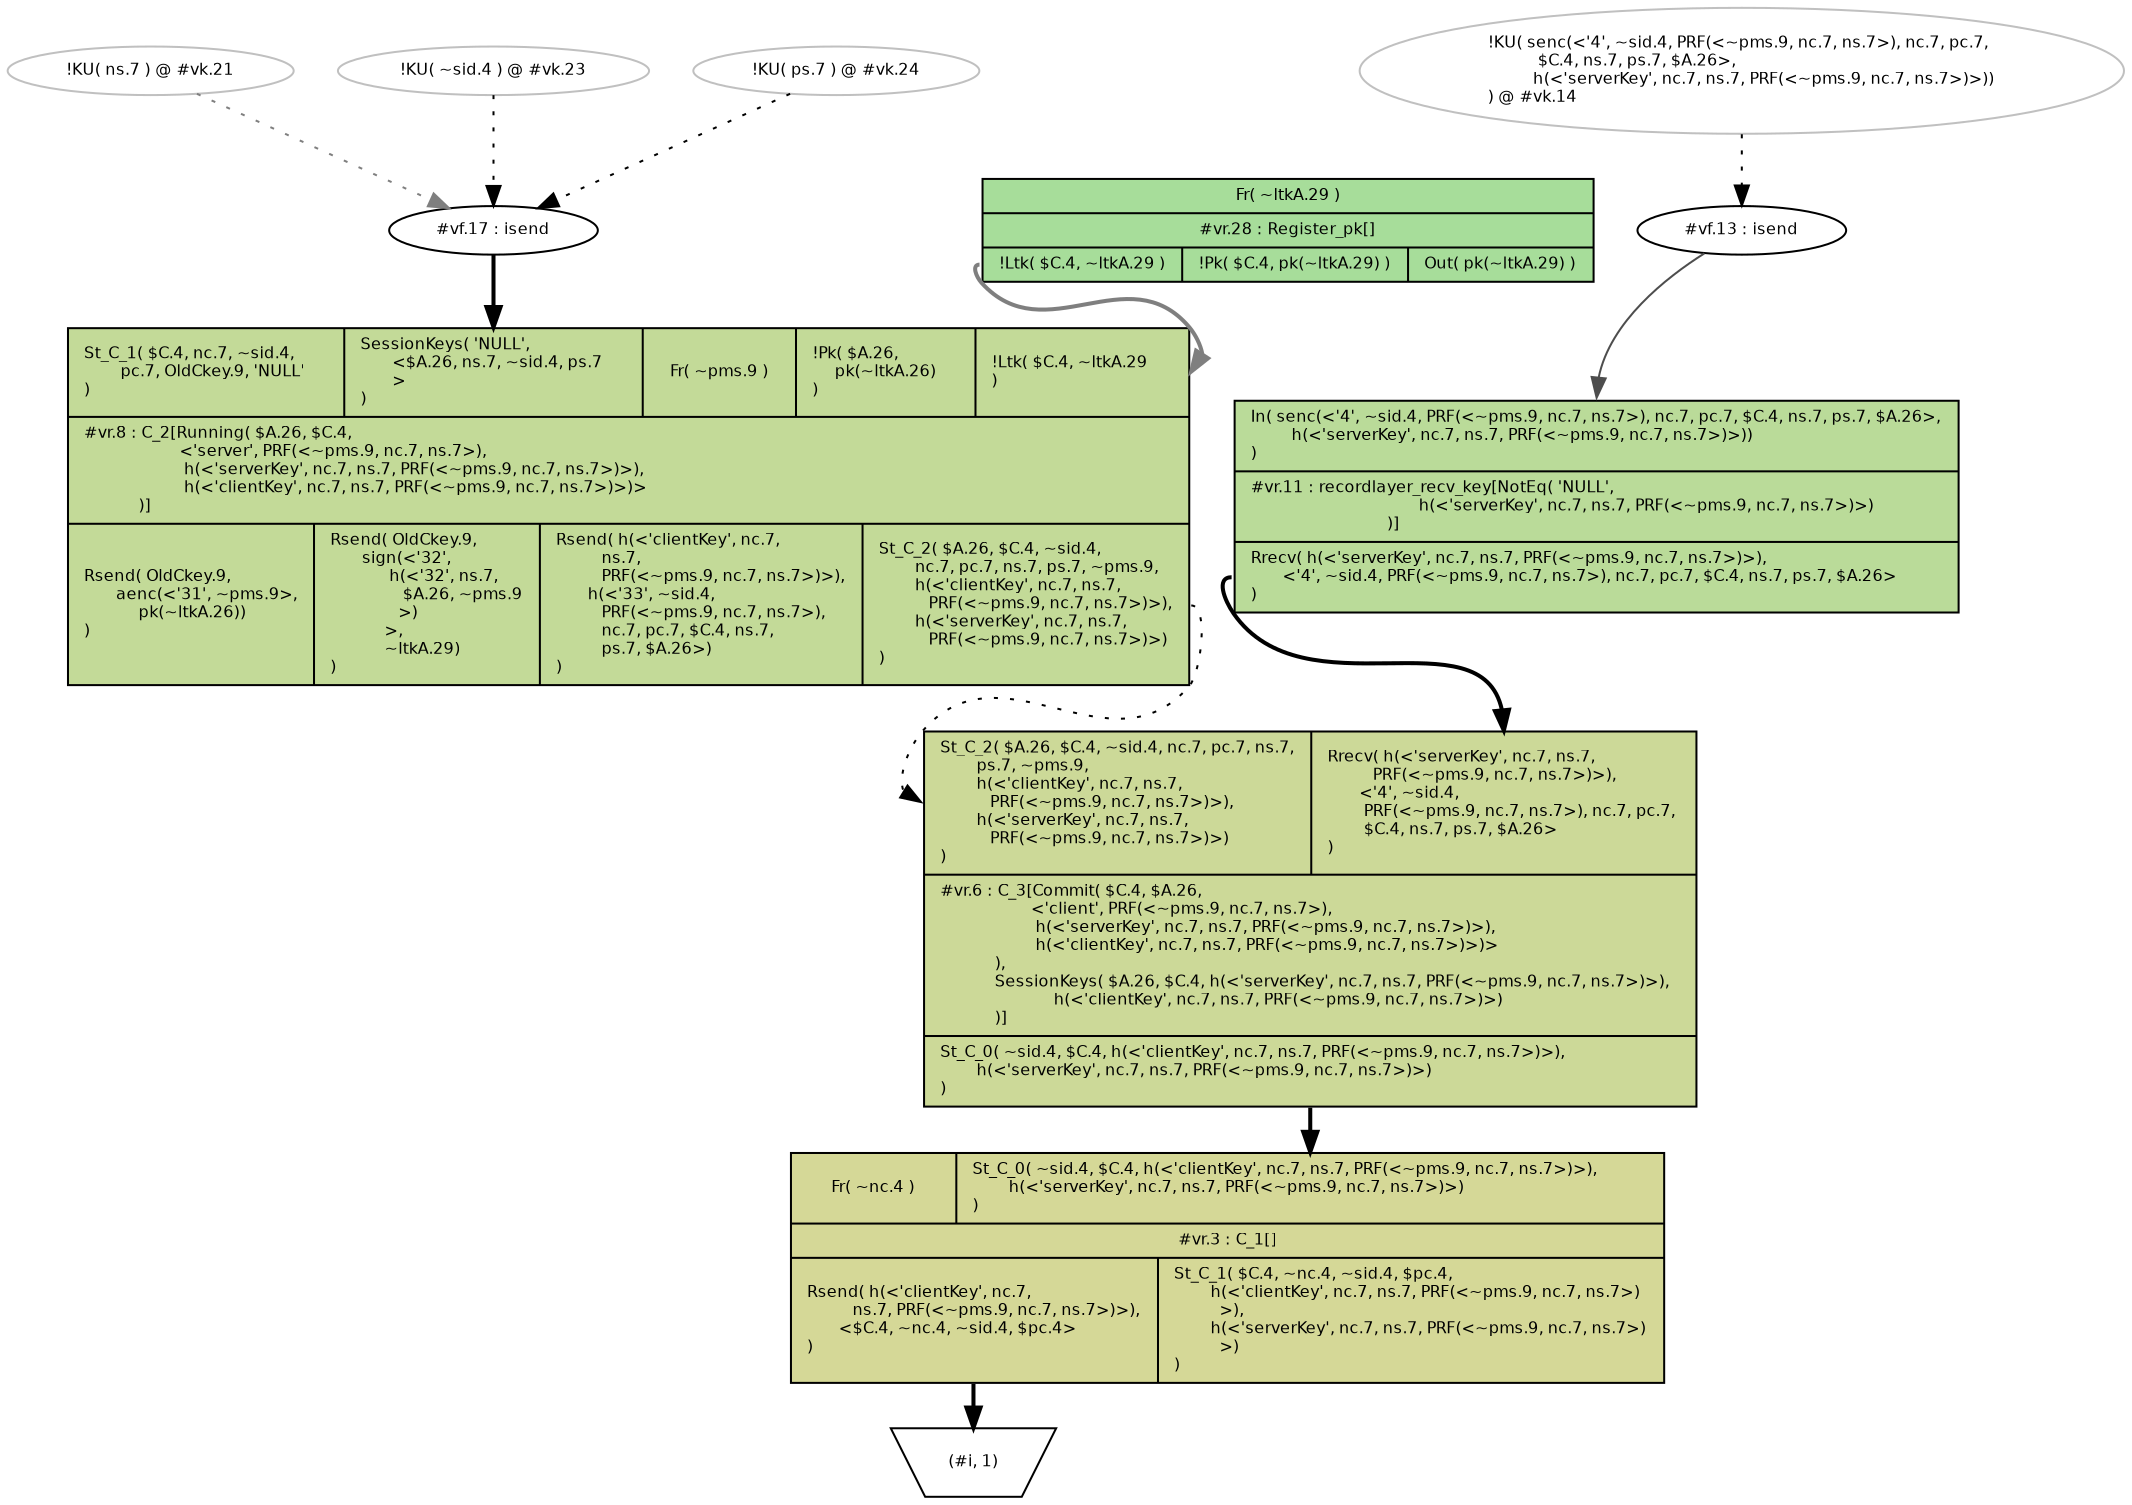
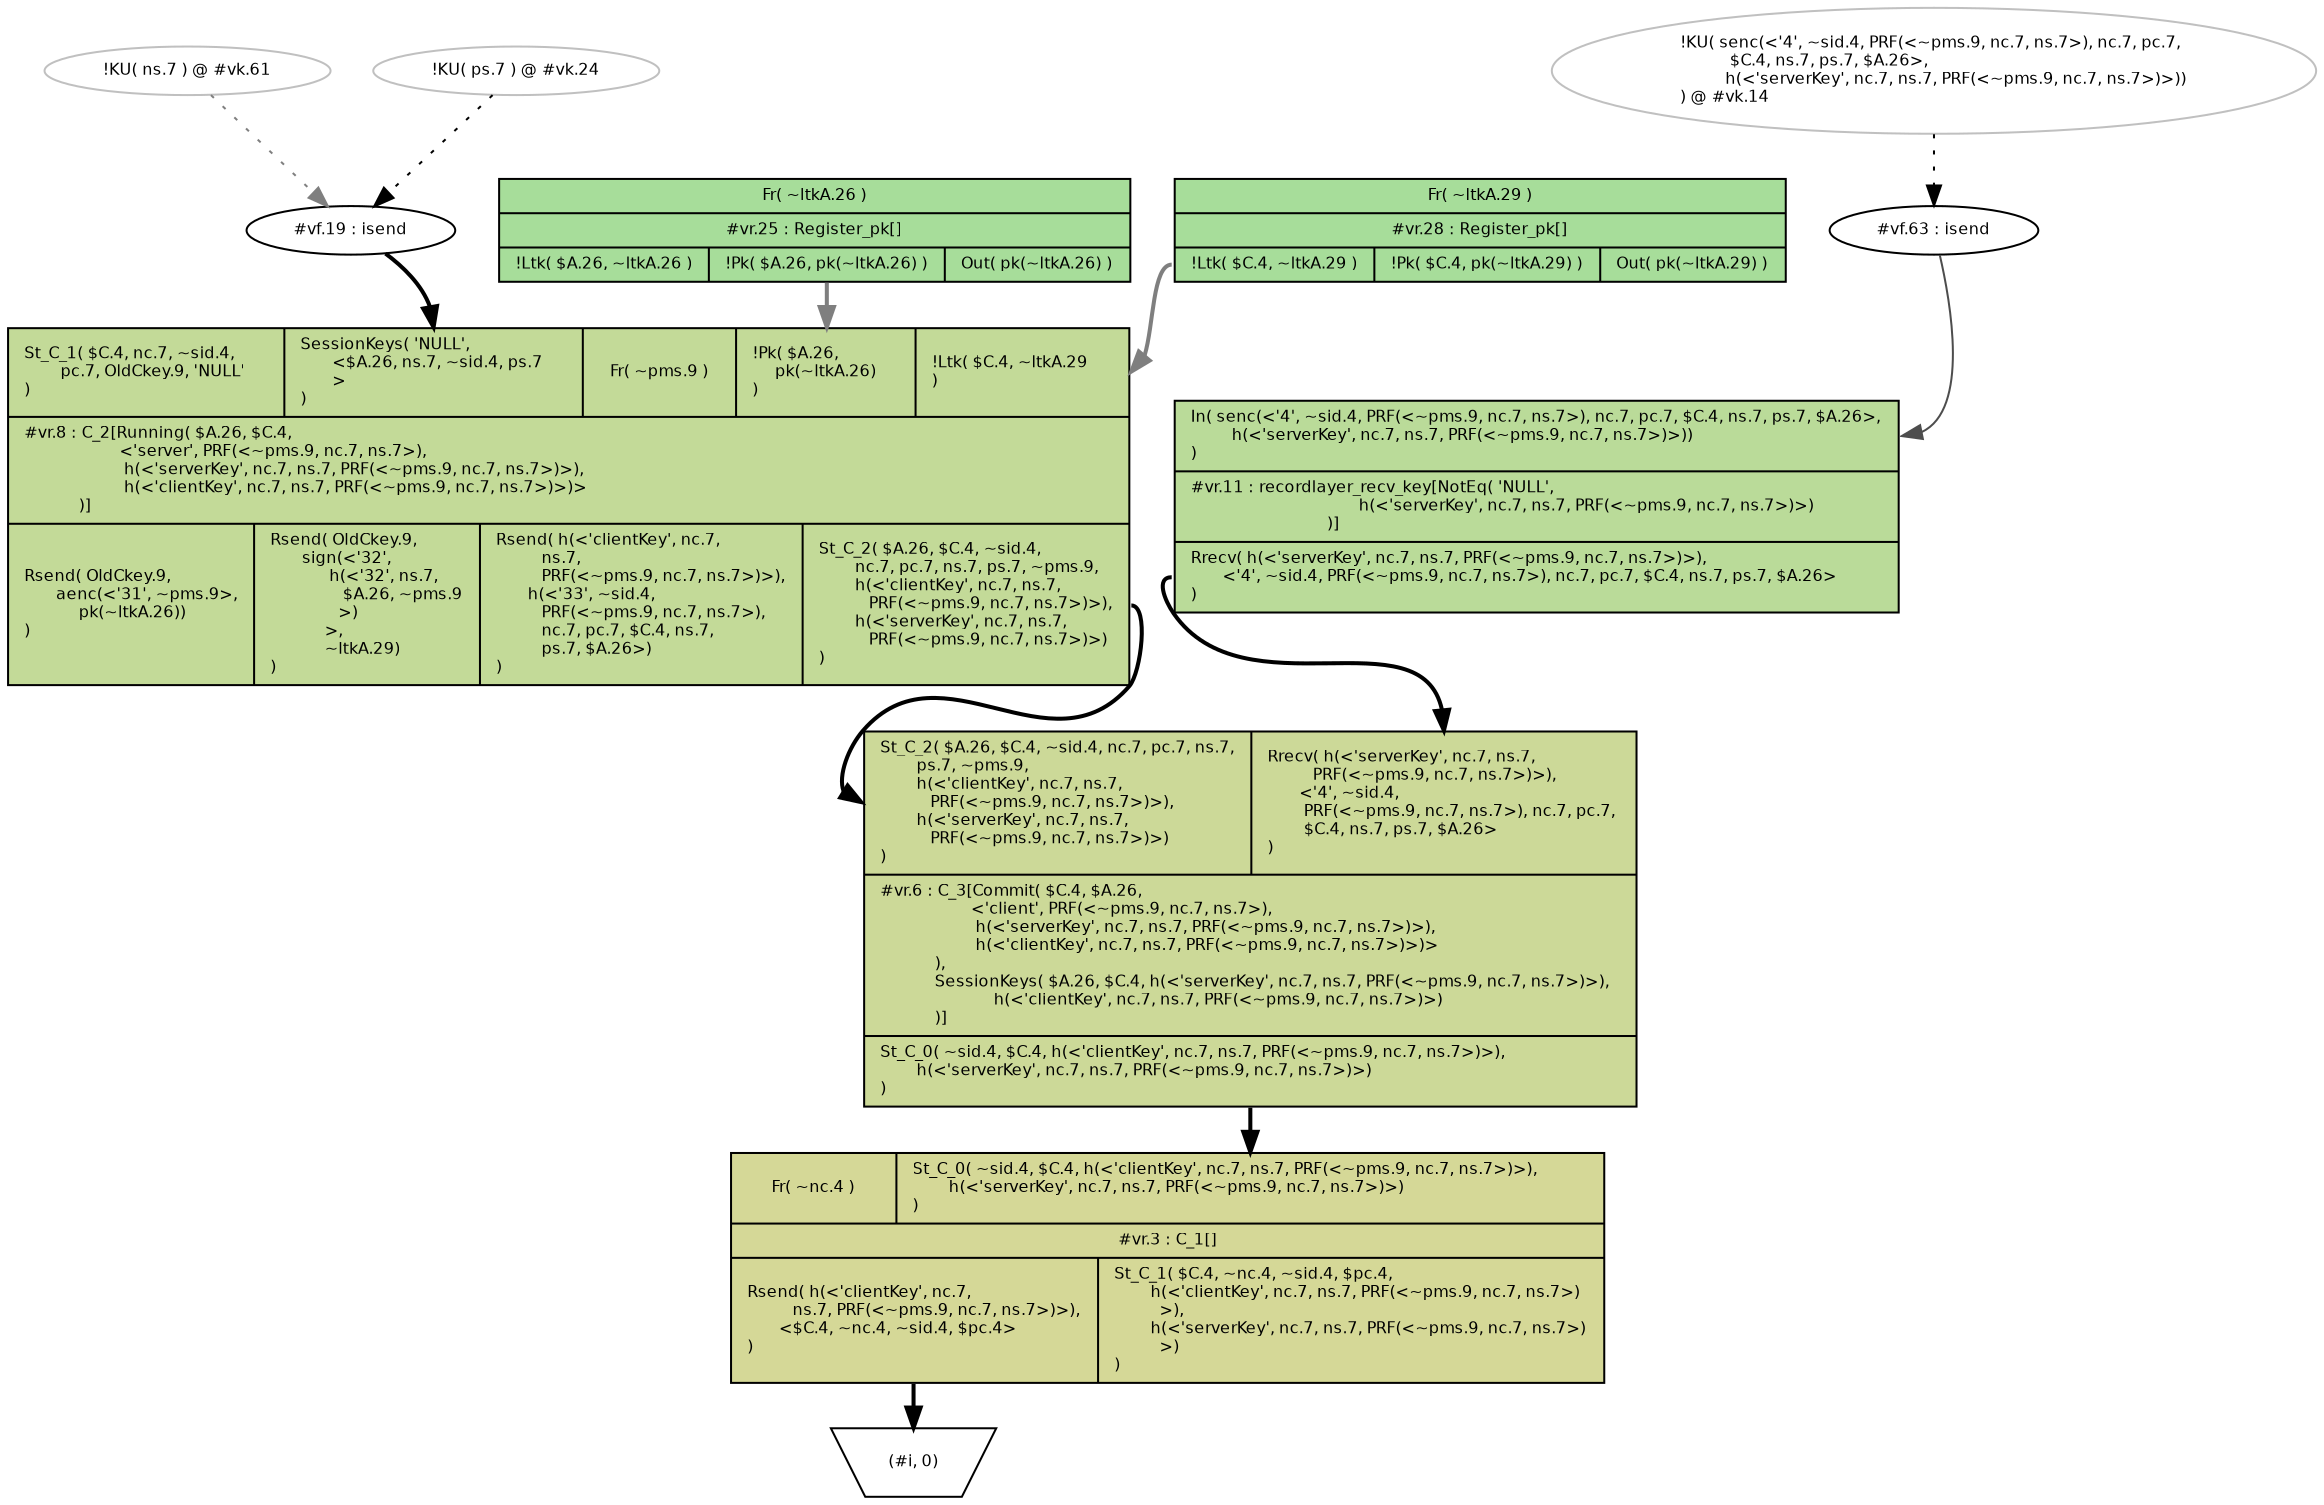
node "!KU( ns.7 ) @ #vk.21": label "!KU( ns.7 ) @ #vk.21" -> "!KU( ns.7 ) @ #vk.61"
node "!KU( ~sid.4 ) @ #vk.23": removed
node "#vf.17 : isend": label "#vf.17 : isend" -> "#vf.19 : isend"
node "Fr( ~ltkA.26 )": added
node "#vf.13 : isend": label "#vf.13 : isend" -> "#vf.63 : isend"
edge "St_C_1( $C.4, nc.7, ~sid.4," -> "St_C_2( $A.26, $C.4, ~sid.4, nc.7, pc.7, ns.7,": style dotted -> bold
node "(#i, 1)": label "(#i, 1)" -> "(#i, 0)"
